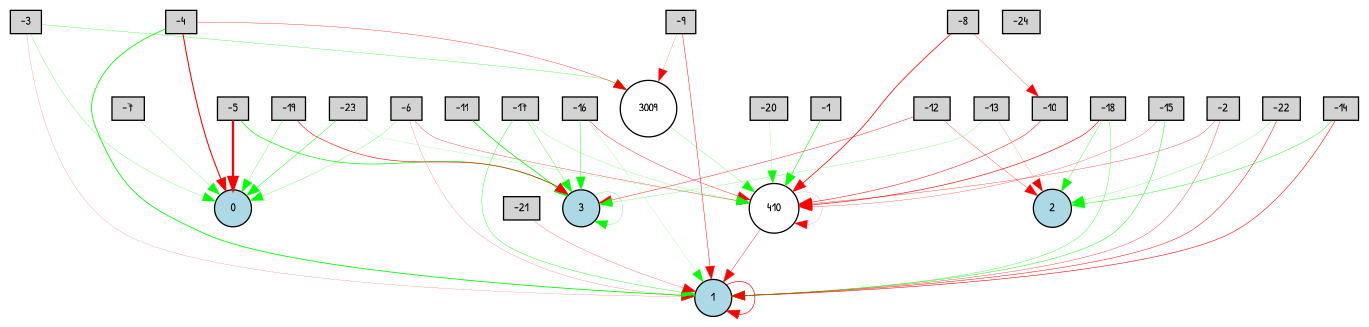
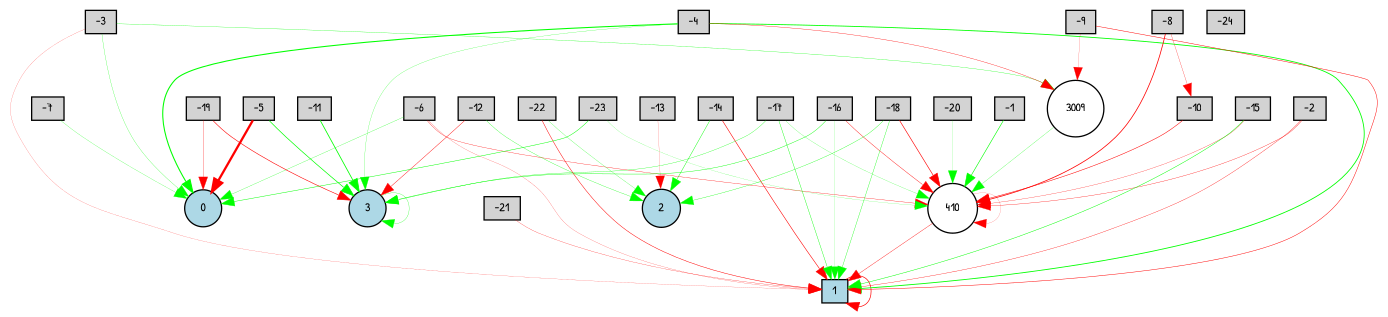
edge "-4" -> "0": color red -> green
edge "-12" -> "2": color red -> green
edge "-19" -> "0": color green -> red
edge "-13" -> "3": now "-4" -> "3"
node "1": shape circle -> box
